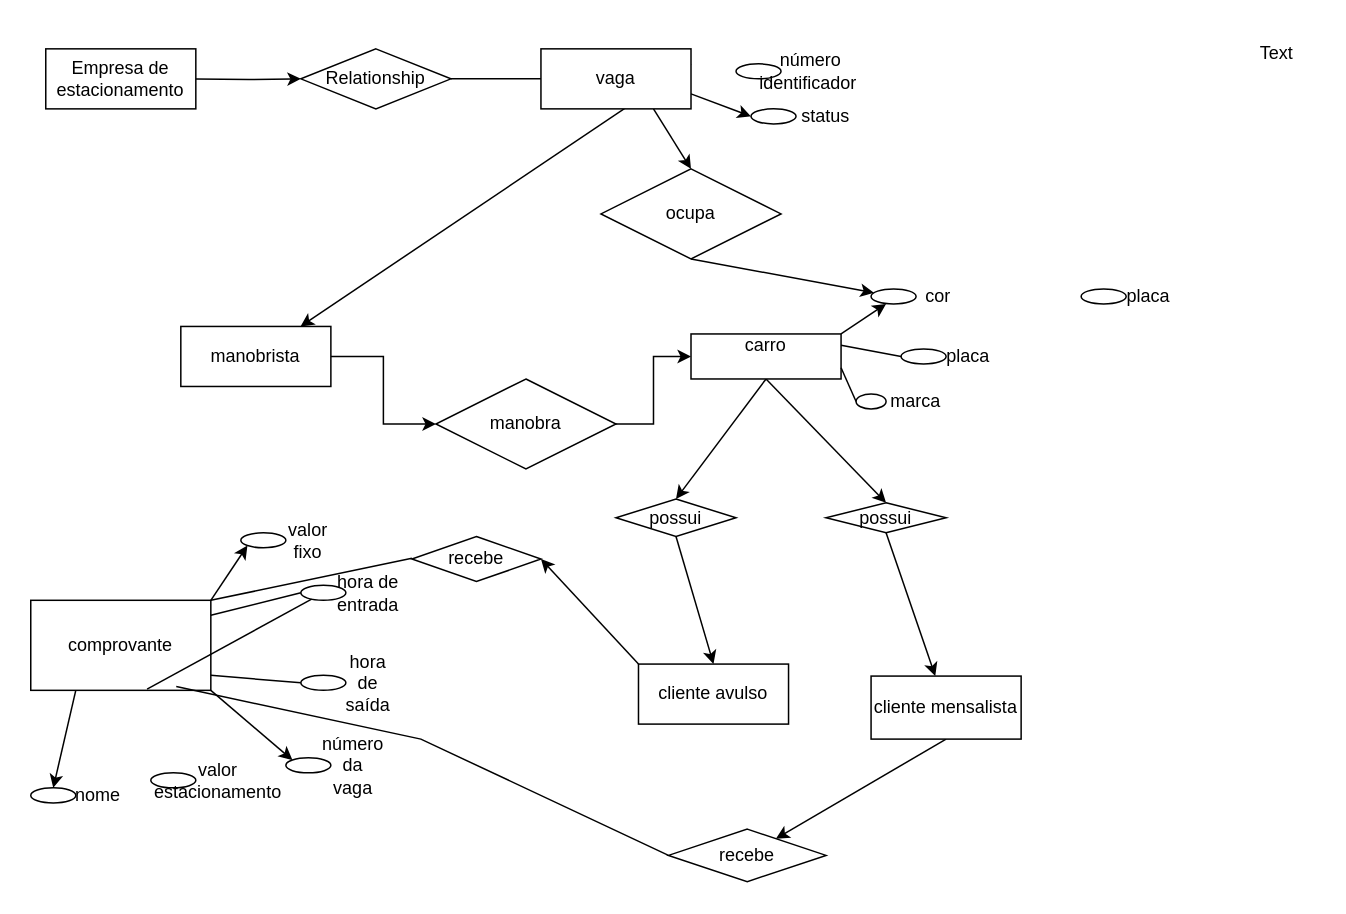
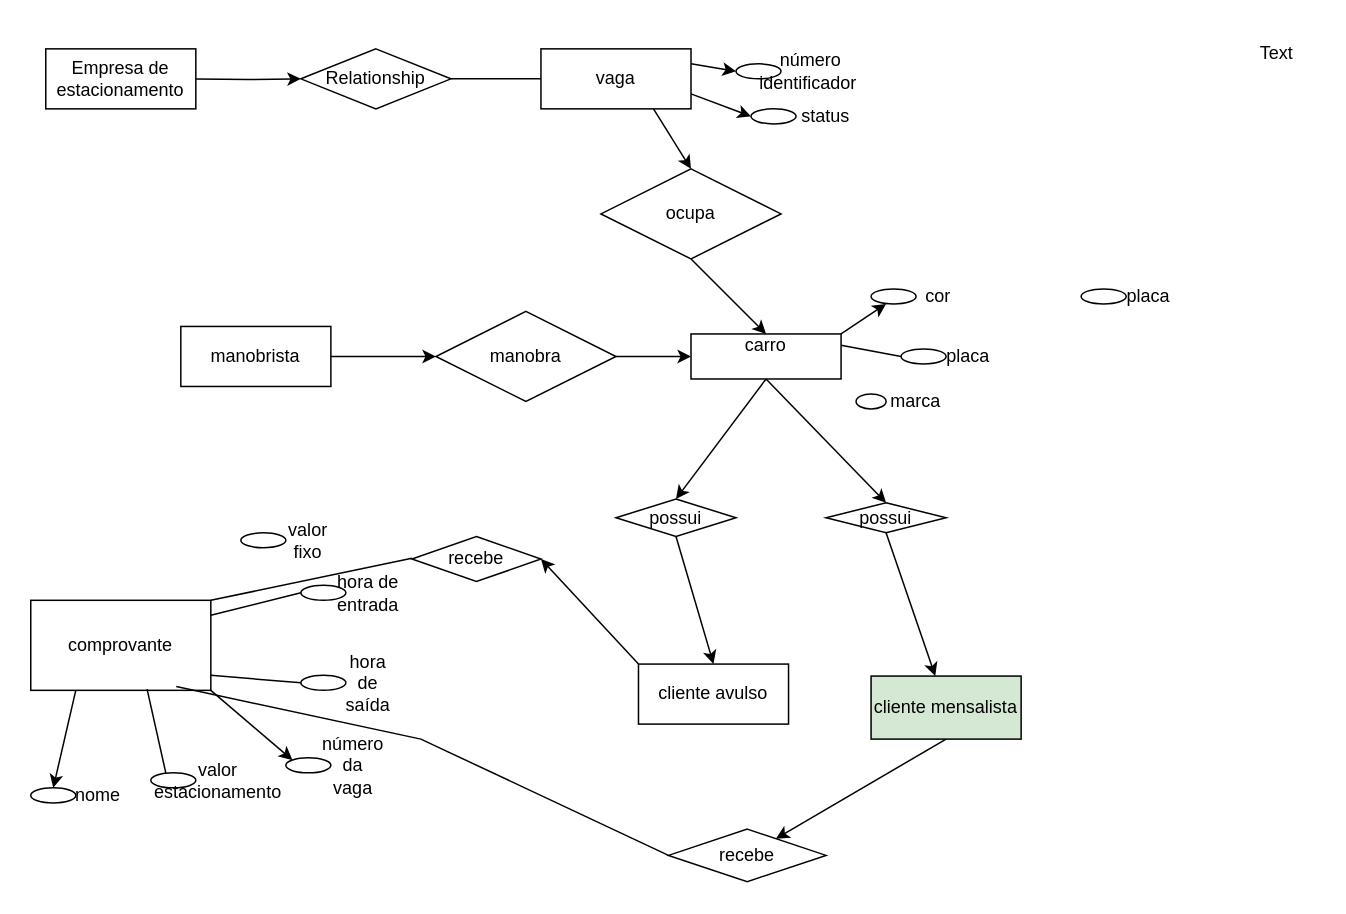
edge "vaga" -> "manobrista": now "vaga" -> "número identificador"
edge "ocupa" -> "cor": now "ocupa" -> "carro"
edge "carro" -- "marca": removed
node "manobra": moved (526, 424) -> (526, 356)
edge "comprovante" -> "valor fixo": removed
edge "hora de entrada" -- "comprovante": now "valor estacionamento" -- "comprovante"
node "cliente mensalista": fillcolor #ffffff -> #d5e8d4
